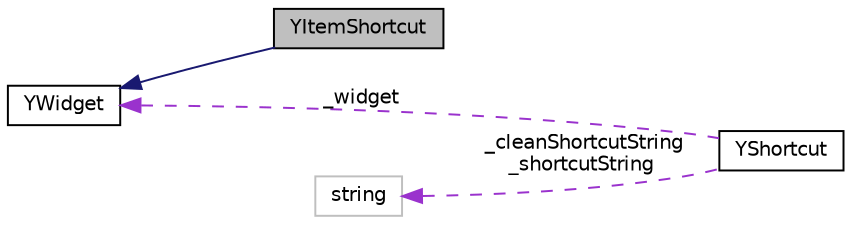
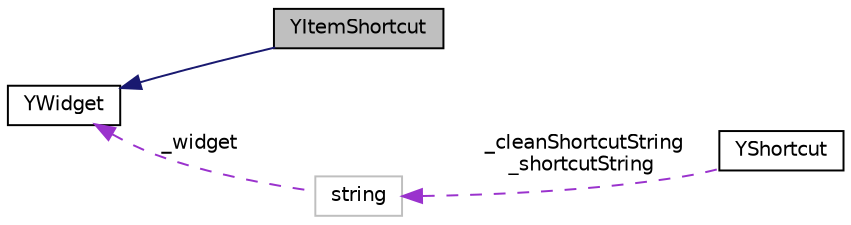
edge "YShortcut" -> "YWidget": now "string" -> "YWidget"
